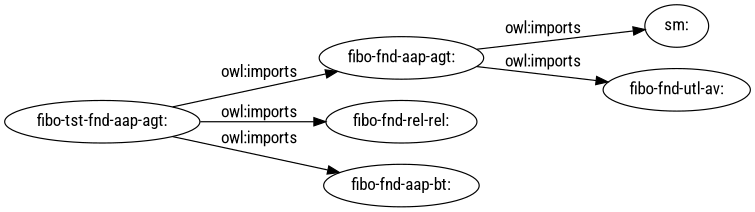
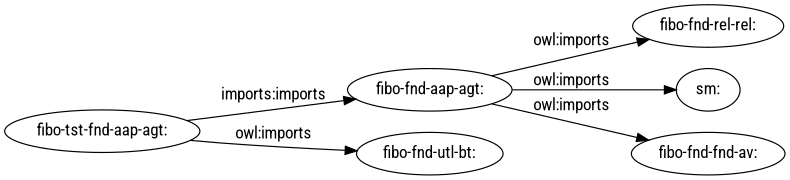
edge "fibo-tst-fnd-aap-agt:" -> "fibo-fnd-aap-agt:": label "owl:imports" -> "imports:imports"
node "fibo-fnd-utl-av:": label "fibo-fnd-utl-av:" -> "fibo-fnd-fnd-av:"
edge "fibo-tst-fnd-aap-agt:" -> "fibo-fnd-rel-rel:": now "fibo-fnd-aap-agt:" -> "fibo-fnd-rel-rel:"
node "fibo-fnd-aap-bt:": label "fibo-fnd-aap-bt:" -> "fibo-fnd-utl-bt:"
